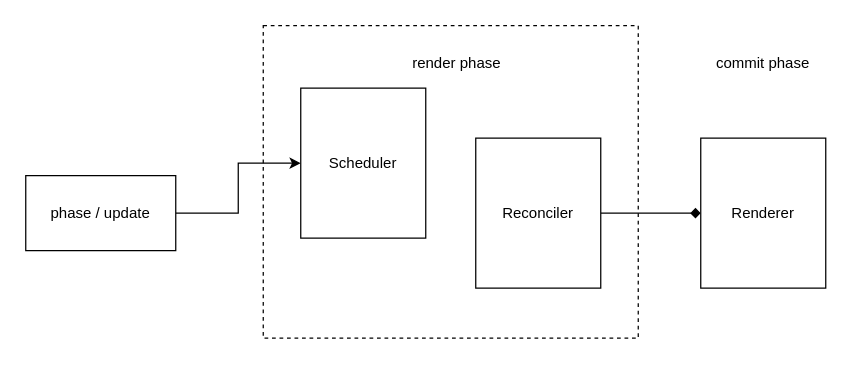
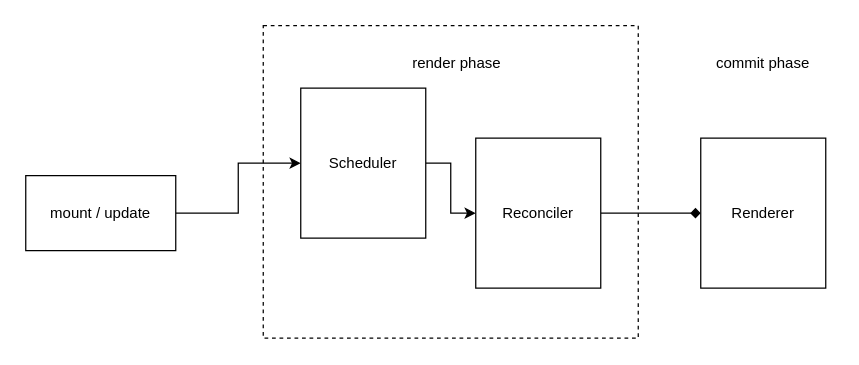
edge "Scheduler" -> "Reconciler": added
node "phase / update": label "phase / update" -> "mount / update"
